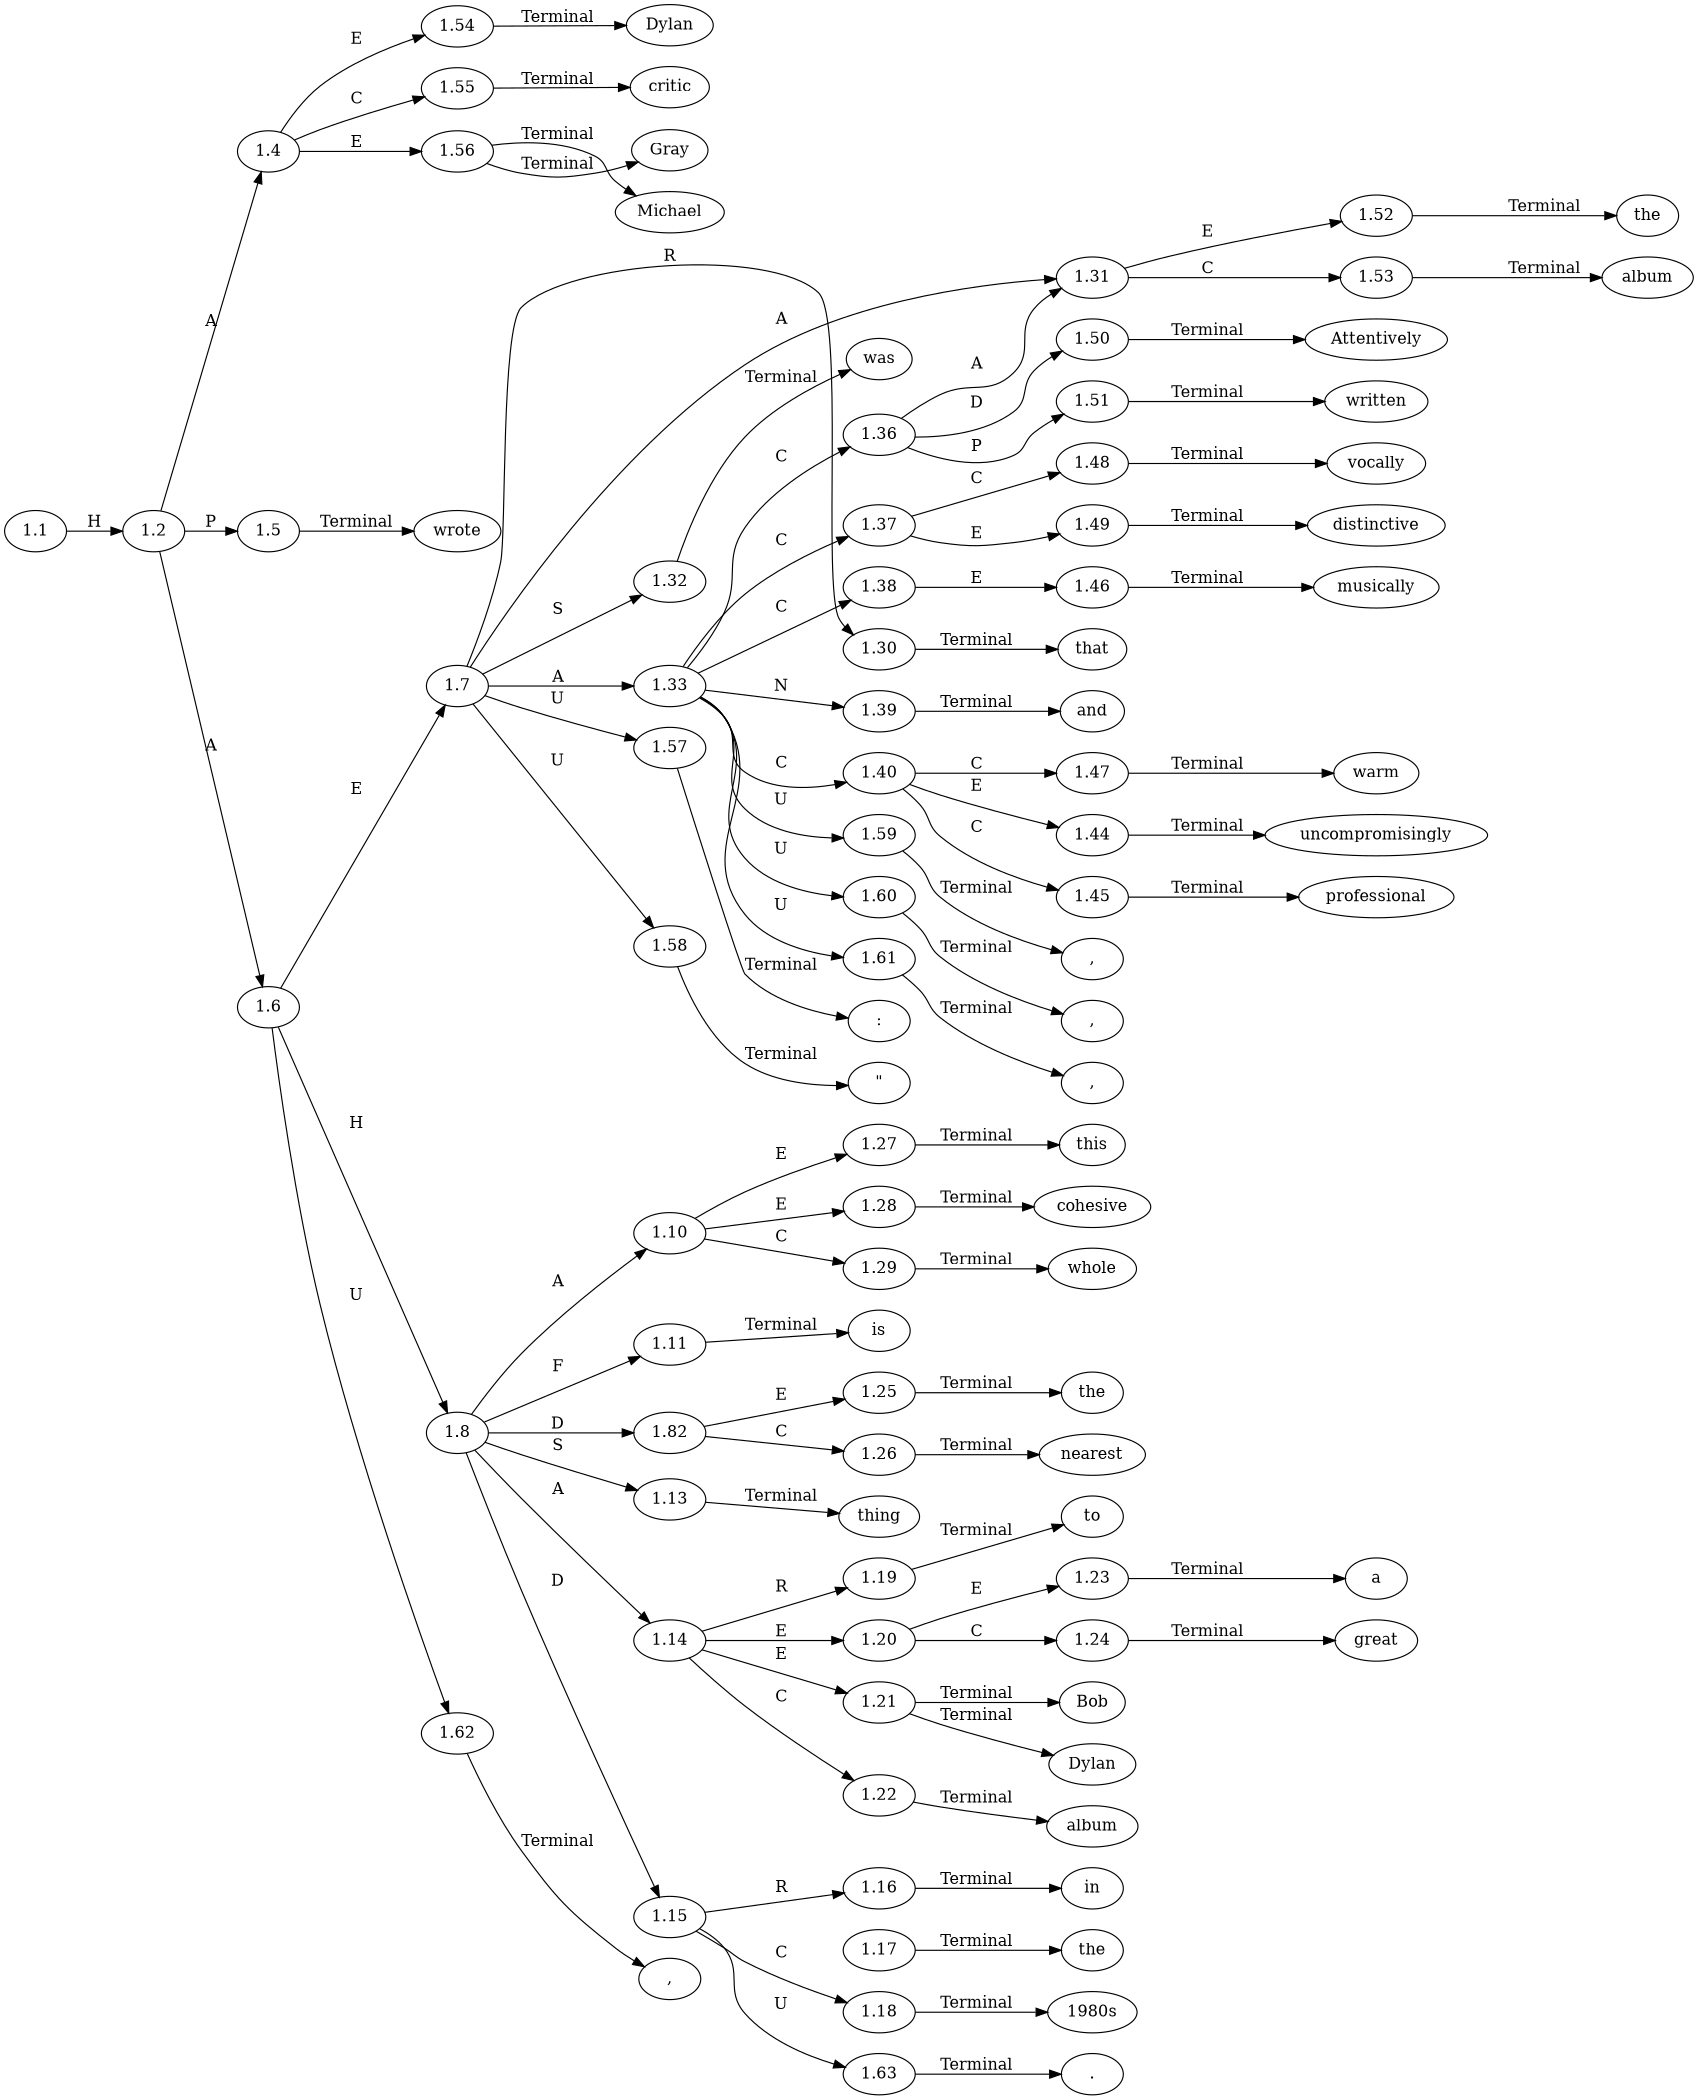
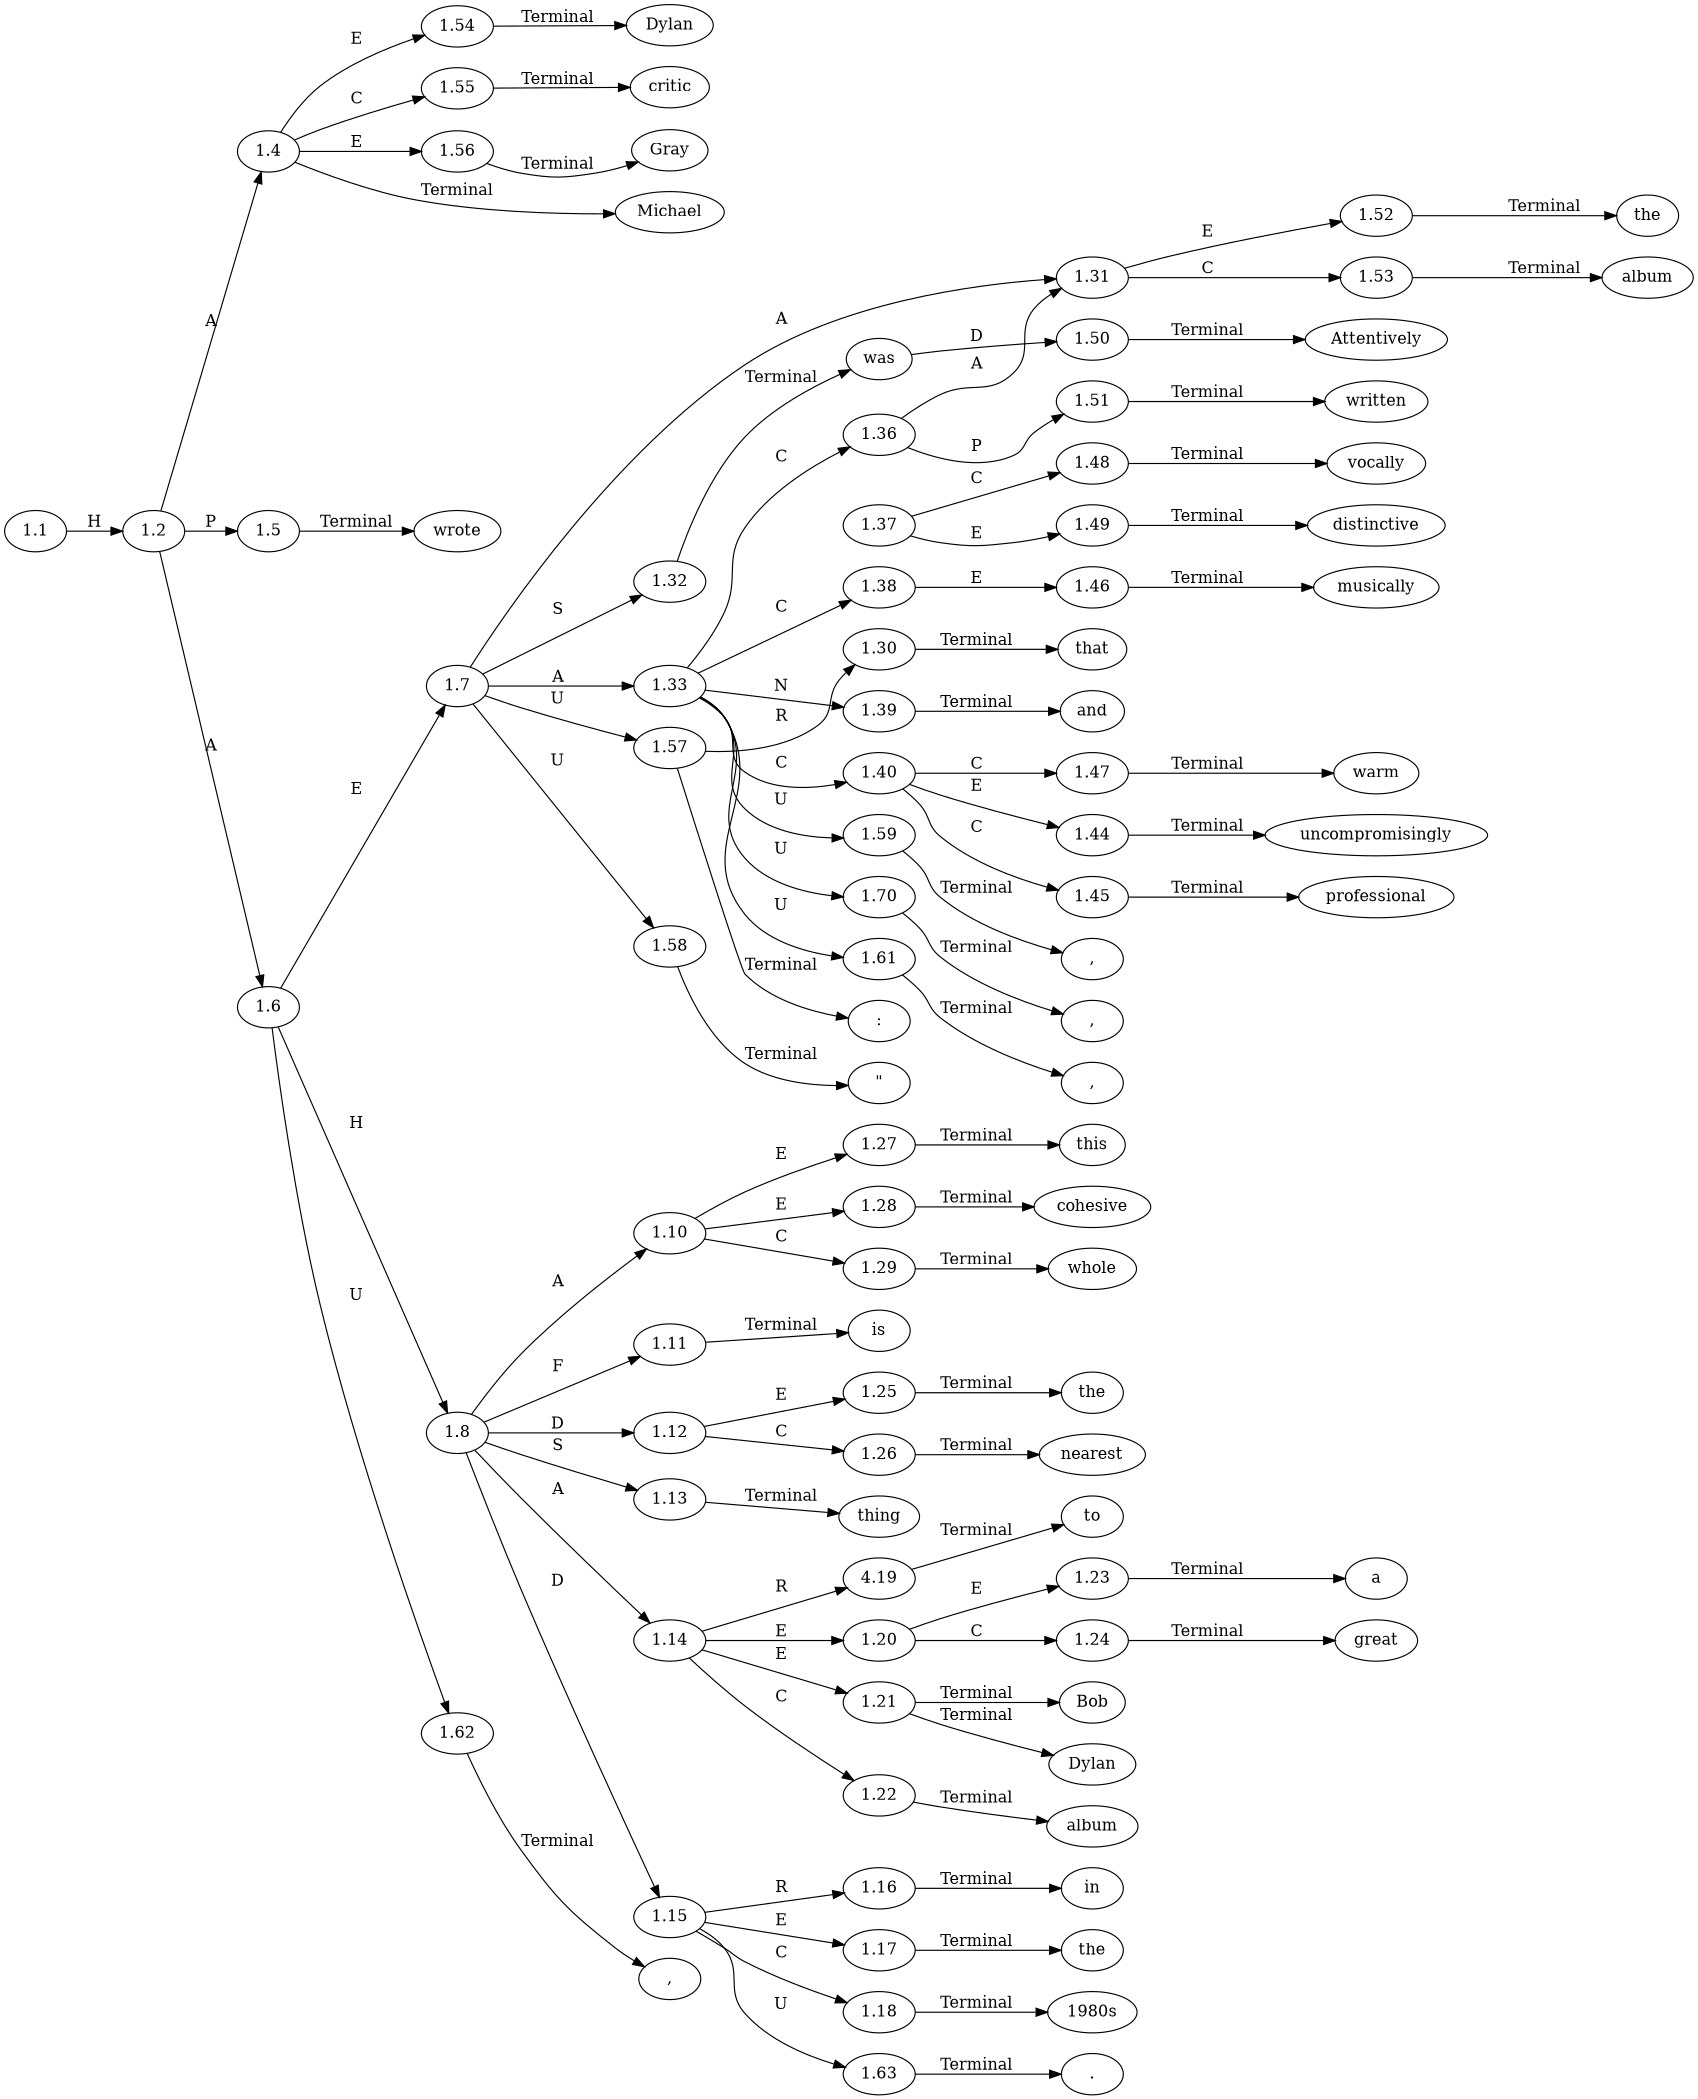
edge "1.56" -> "Michael": now "1.4" -> "Michael"
edge "1.7" -> "1.30": now "1.57" -> "1.30"
edge "1.36" -> "1.50": now "was" -> "1.50"
edge "1.33" -> "1.37": removed, label "C"
node "1.60": label "1.60" -> "1.70"
node "1.82": label "1.82" -> "1.12"
node "1.19": label "1.19" -> "4.19"
edge "1.15" -> "1.17": added, label "E"
